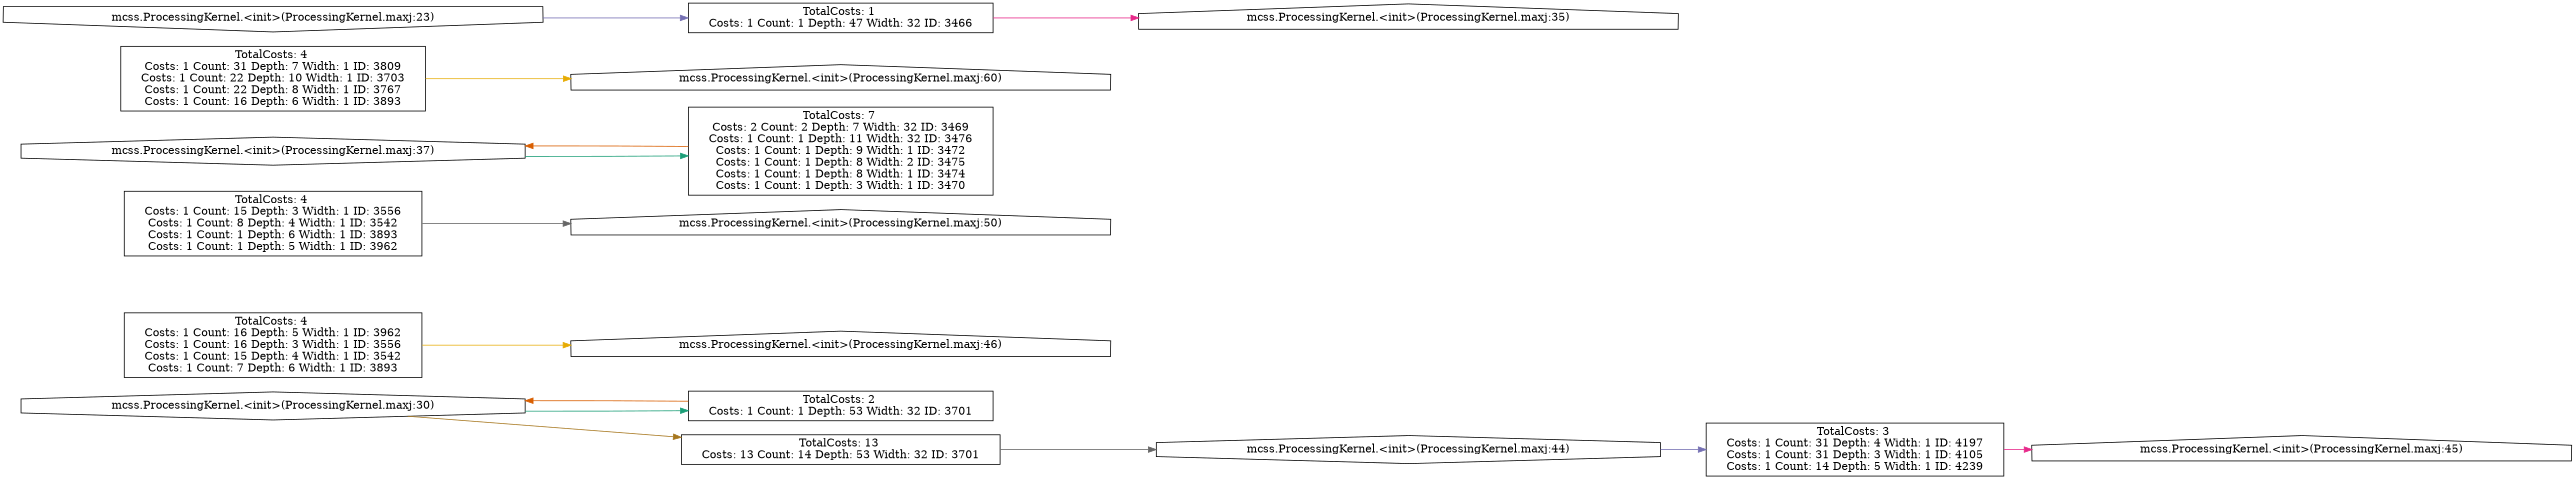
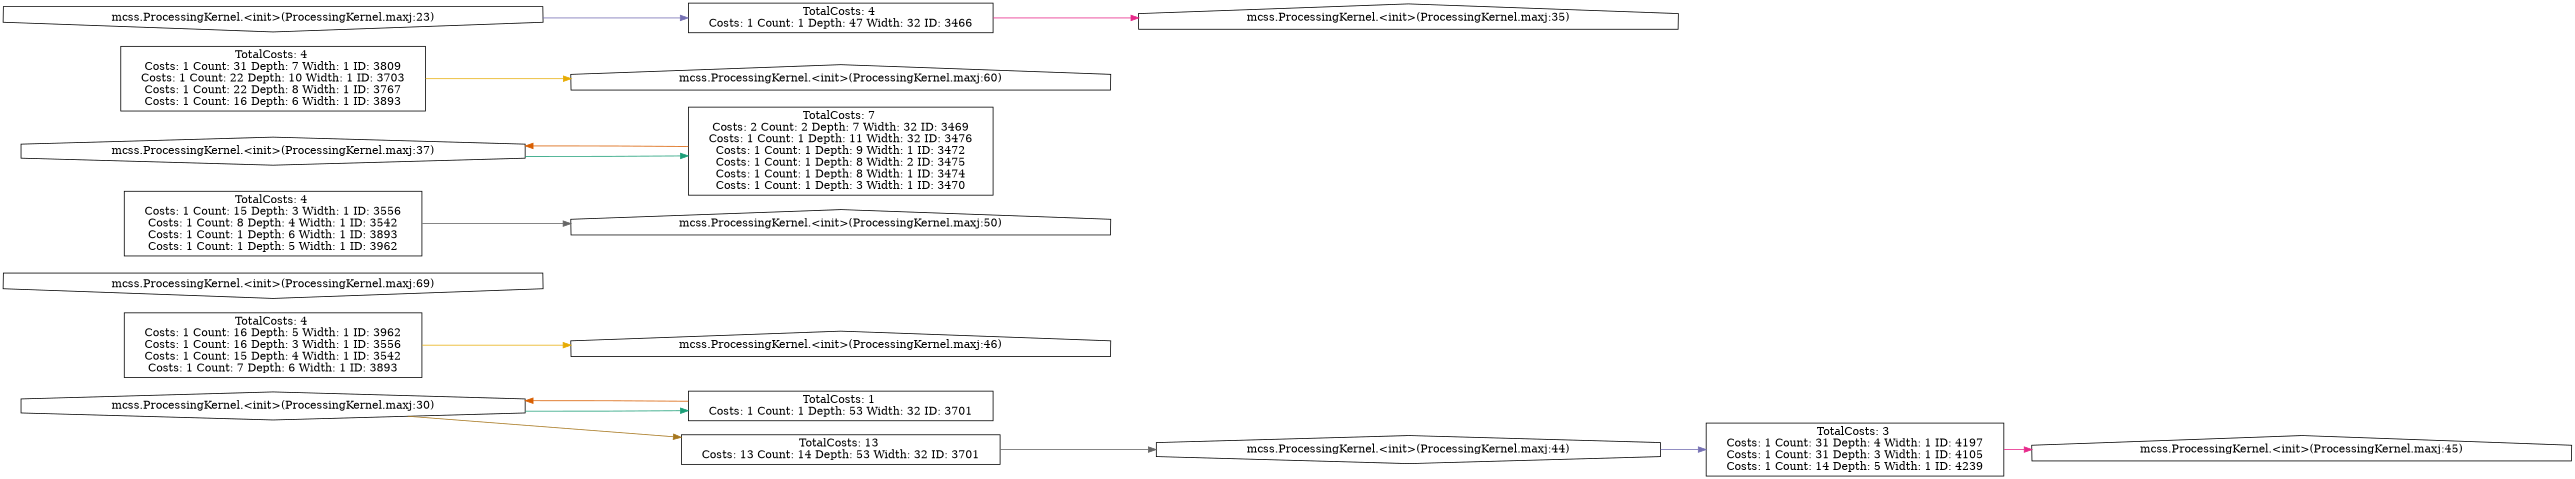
node "TotalCosts: 1 Costs: 1 Count: 1 Depth: 47 Width: 32 ID: 3466": label "TotalCosts: 1 Costs: 1 Count: 1 Depth: 47 Width: 32 ID: 3466" -> "TotalCosts: 4 Costs: 1 Count: 1 Depth: 47 Width: 32 ID: 3466"
node "mcss.ProcessingKernel.<init>(ProcessingKernel.maxj:69)": added
node "TotalCosts: 2 Costs: 1 Count: 1 Depth: 53 Width: 32 ID: 3701": label "TotalCosts: 2 Costs: 1 Count: 1 Depth: 53 Width: 32 ID: 3701" -> "TotalCosts: 1 Costs: 1 Count: 1 Depth: 53 Width: 32 ID: 3701"
